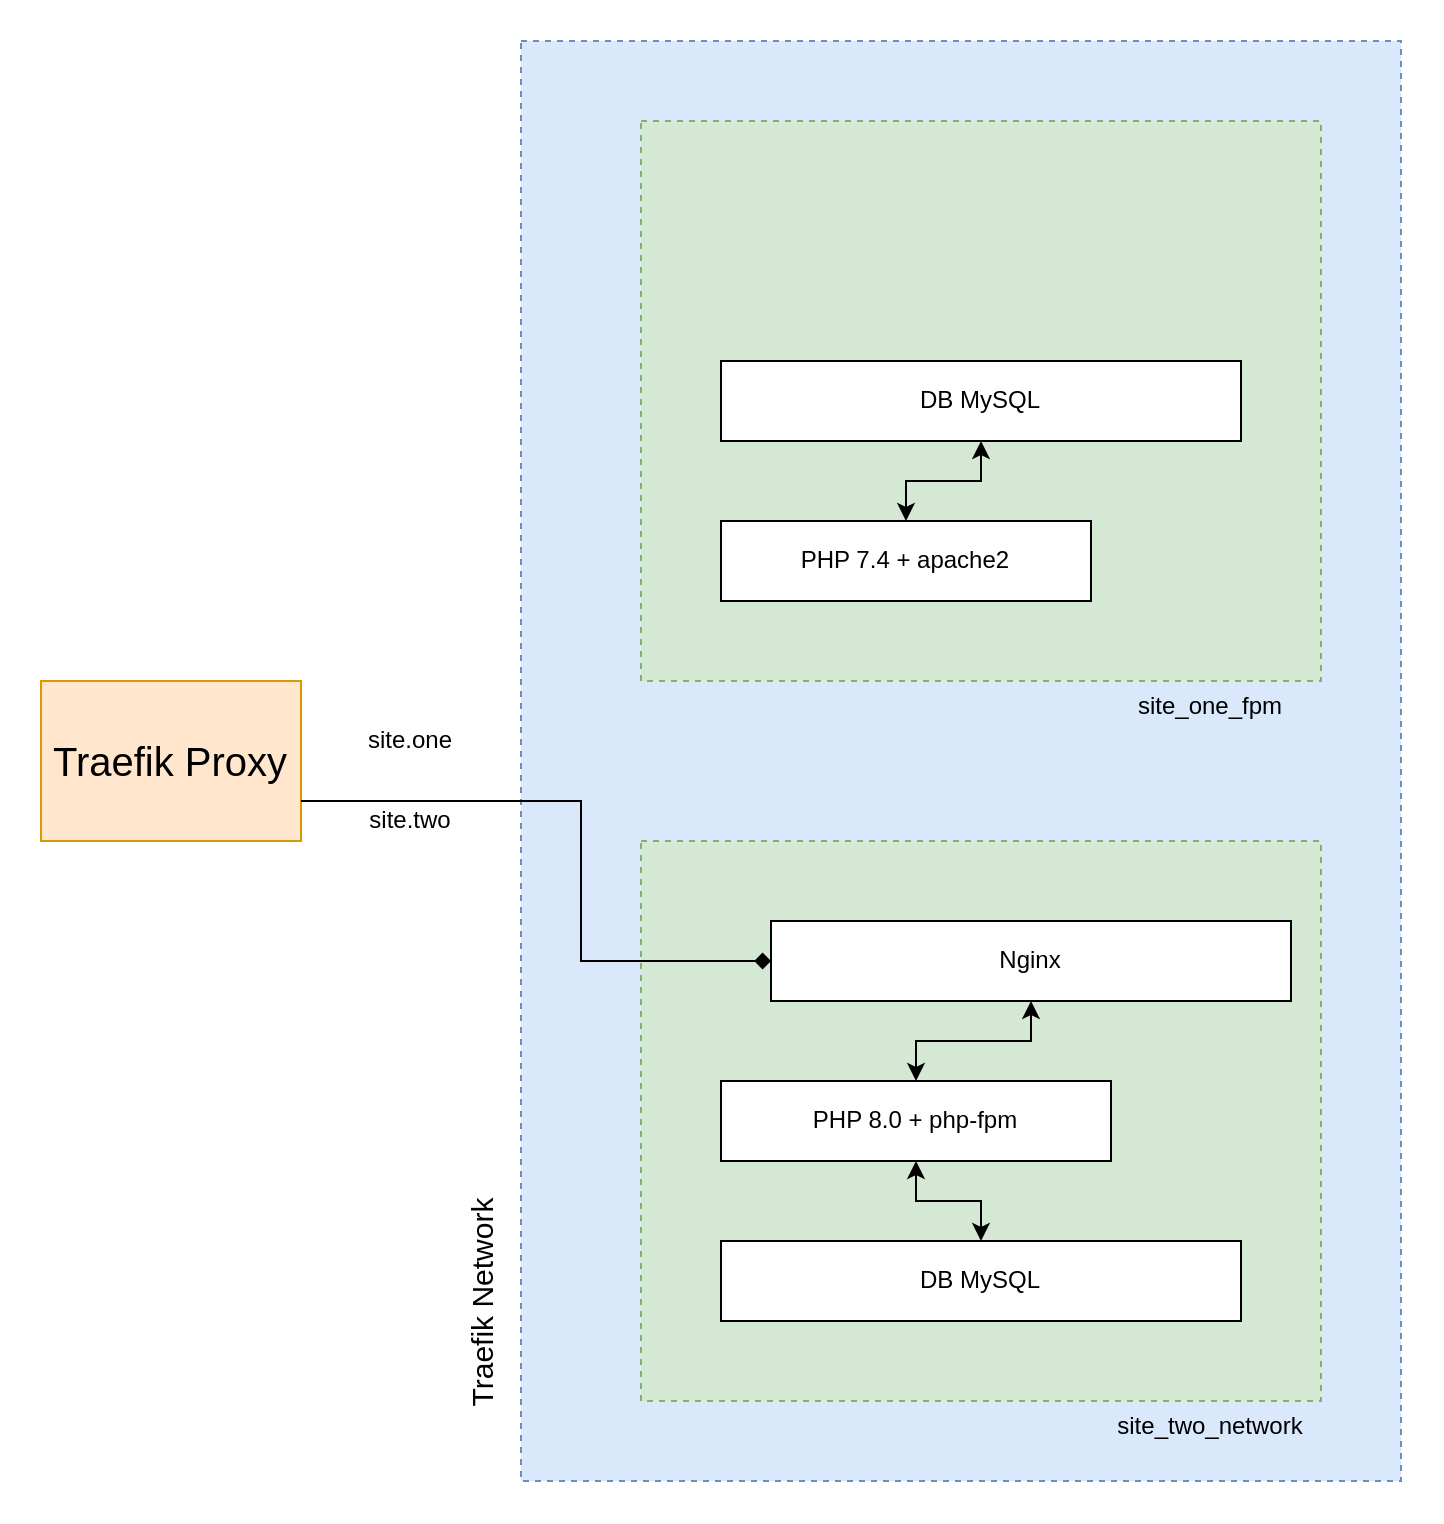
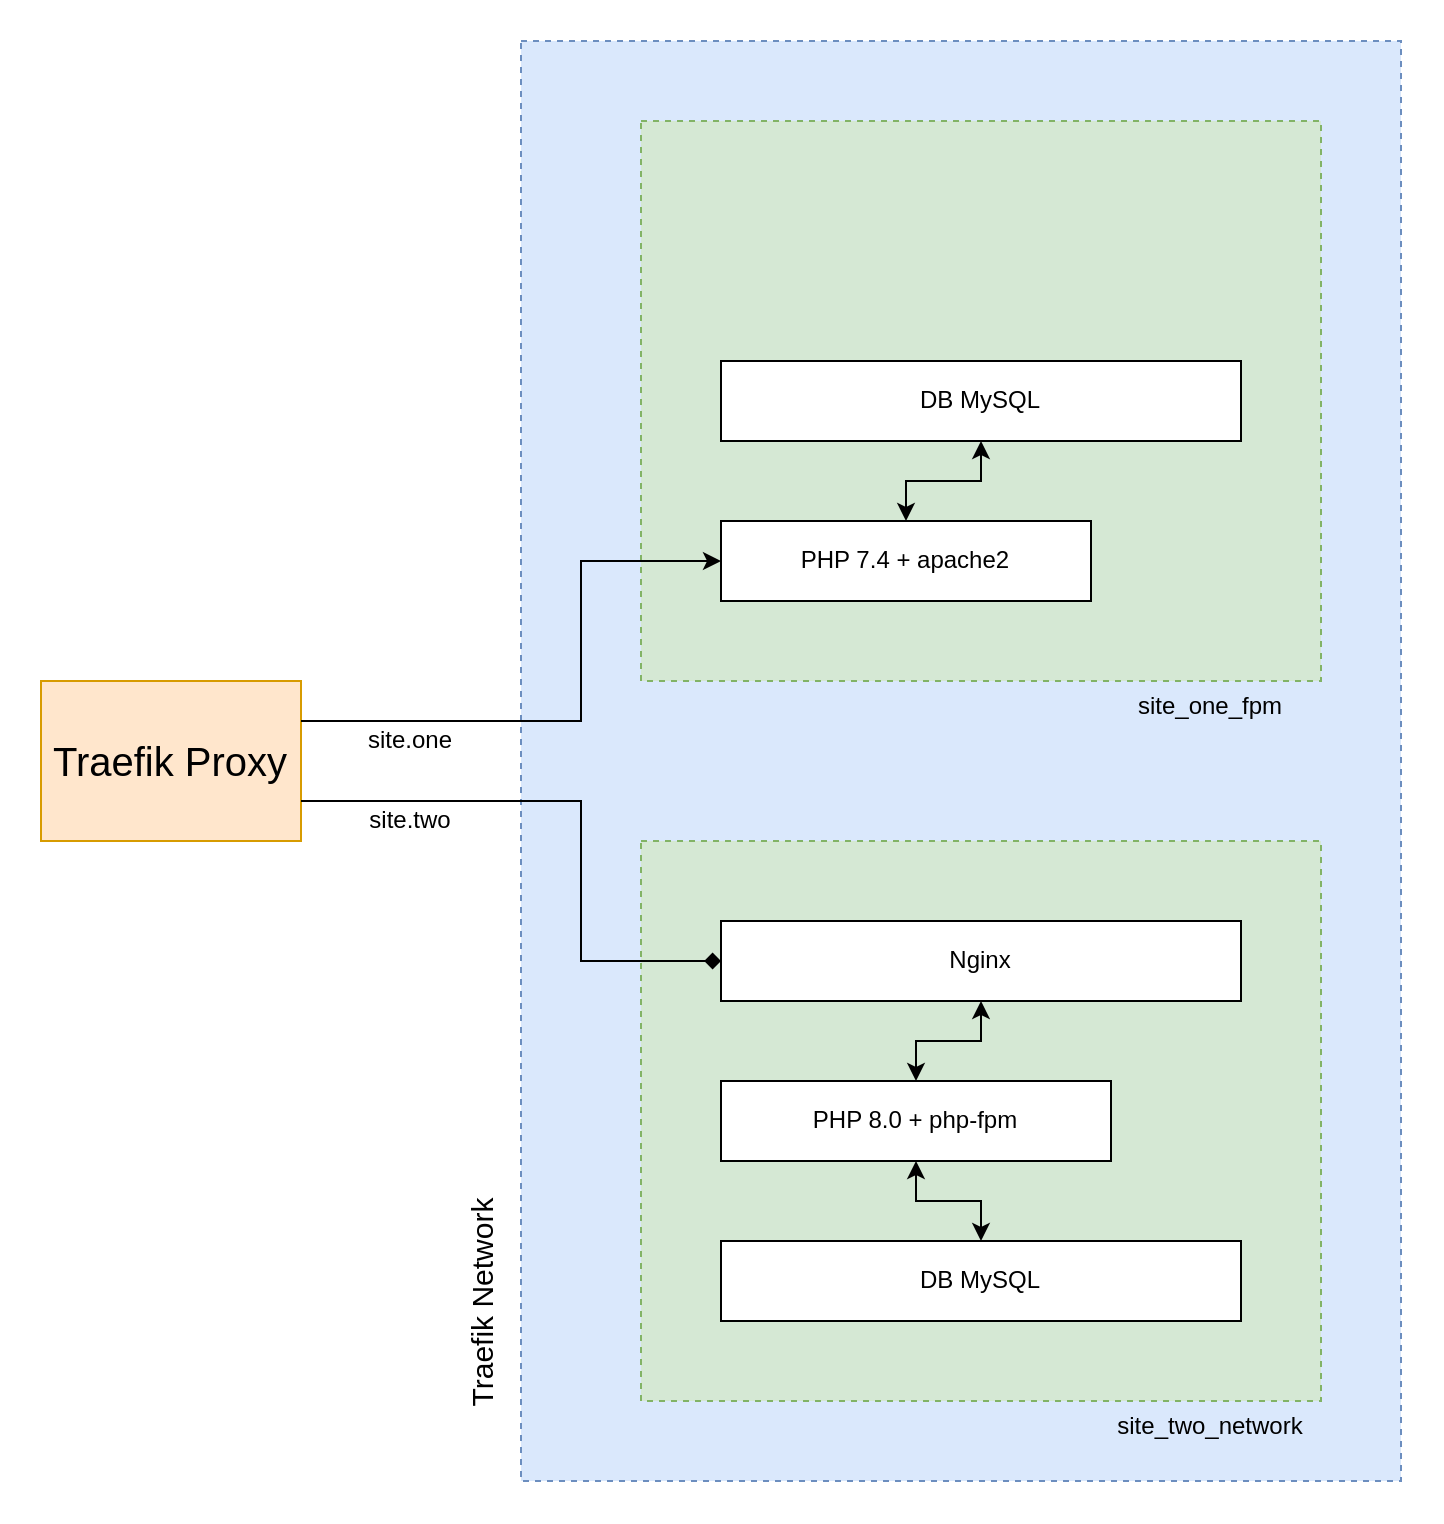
edge "Traefik Proxy" -> "PHP 7.4 + apache2": added
node "Nginx": moved (1031, 961) -> (981, 961)
